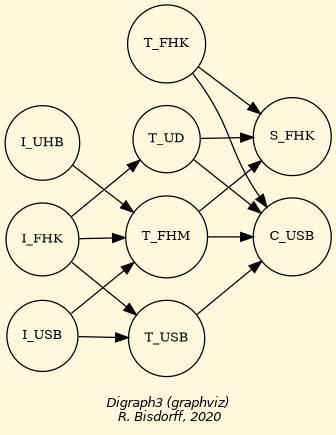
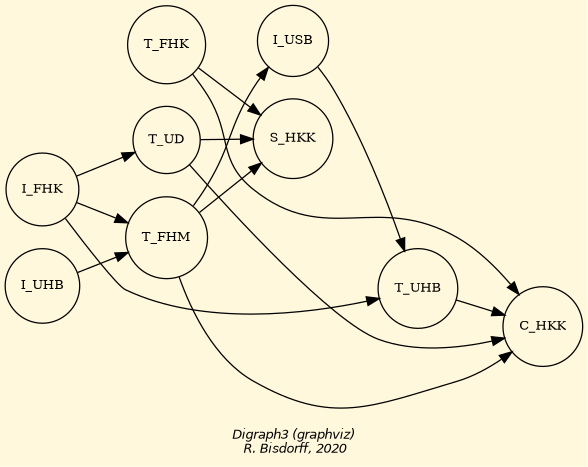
node "S_FHK": label "S_FHK" -> "S_HKK"
node "C_USB": label "C_USB" -> "C_HKK"
edge "I_USB" -> "T_FHM": reversed
node "T_USB": label "T_USB" -> "T_UHB"
